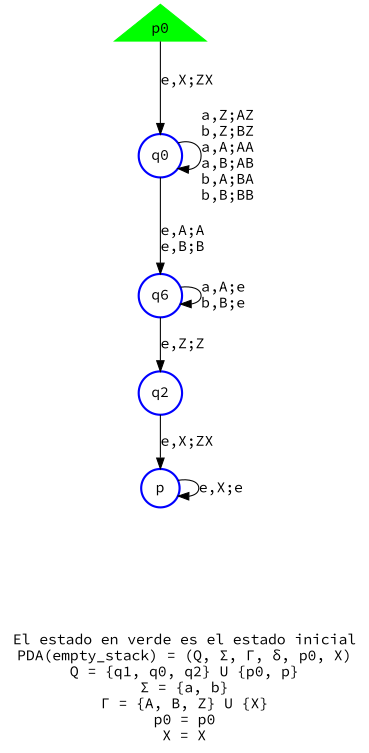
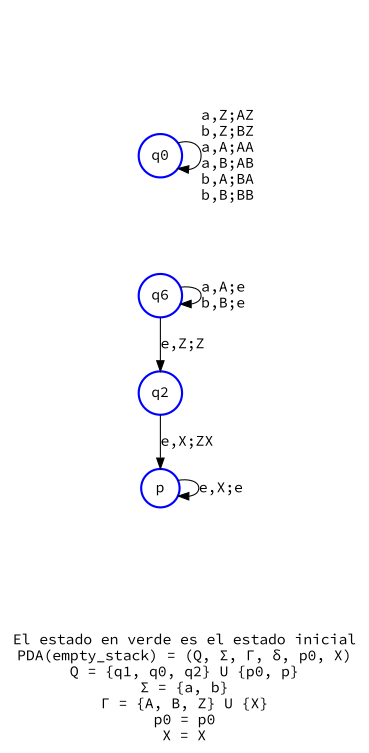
node "p0": removed
edge "q0" -> "q6": removed, label "e,A;A e,B;B"
